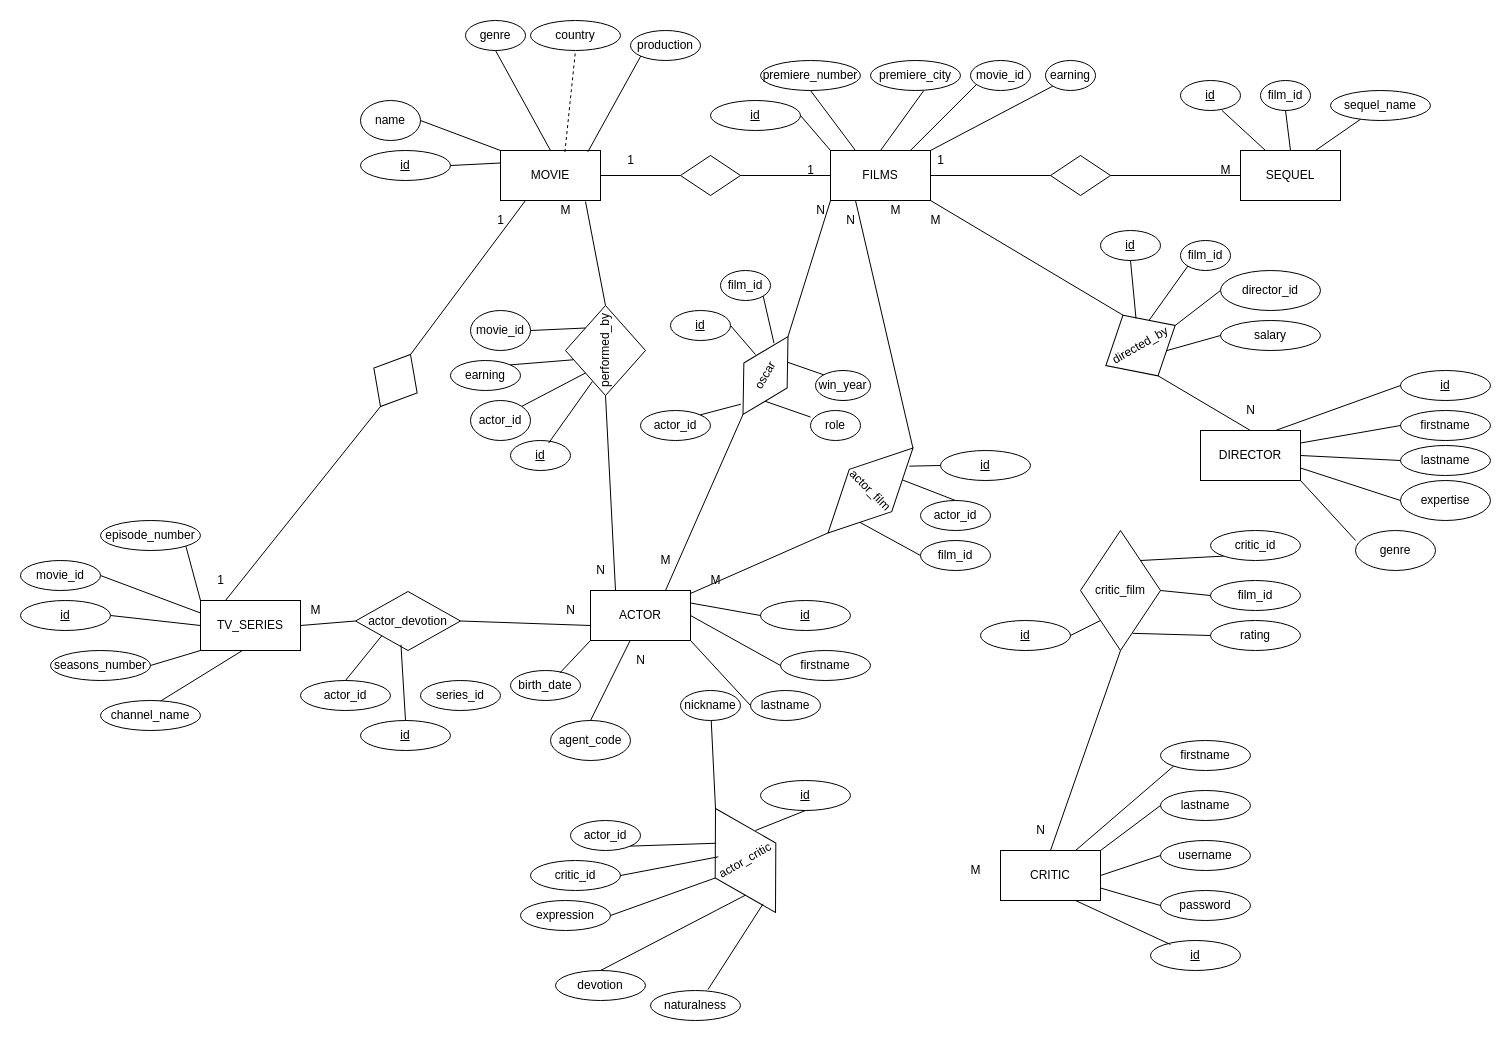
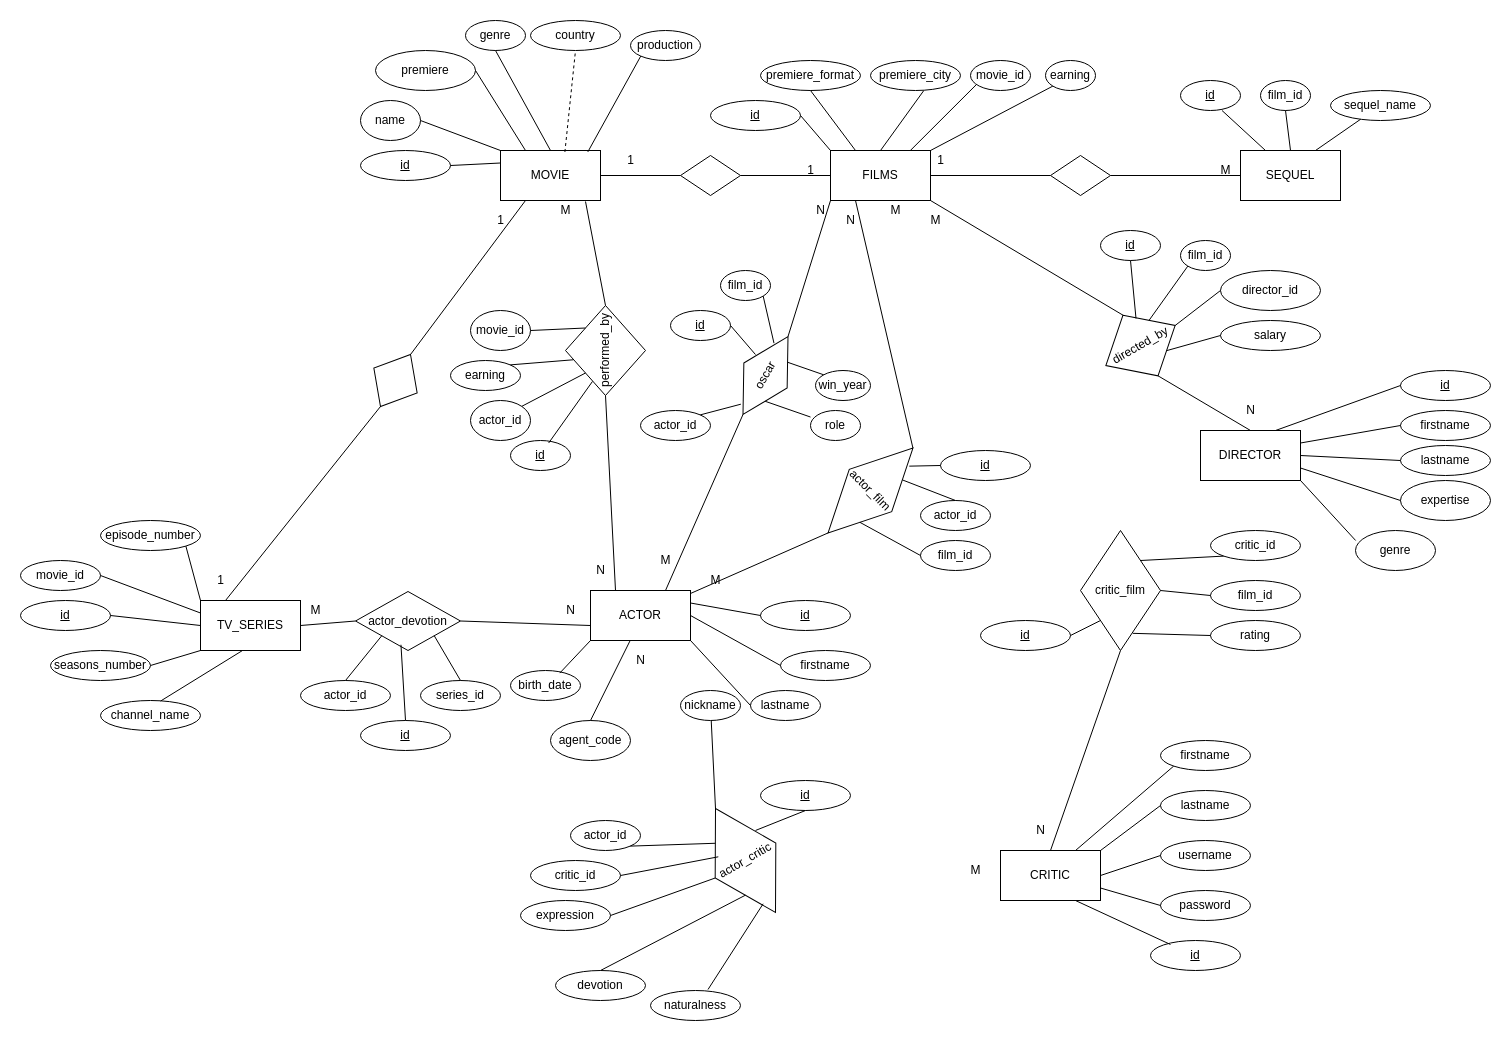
node "premiere": added
node "premiere_number": label "premiere_number" -> "premiere_format"
edge "premiere" -- "MOVIE": added
edge "actor_devotion" -- "series_id": added
